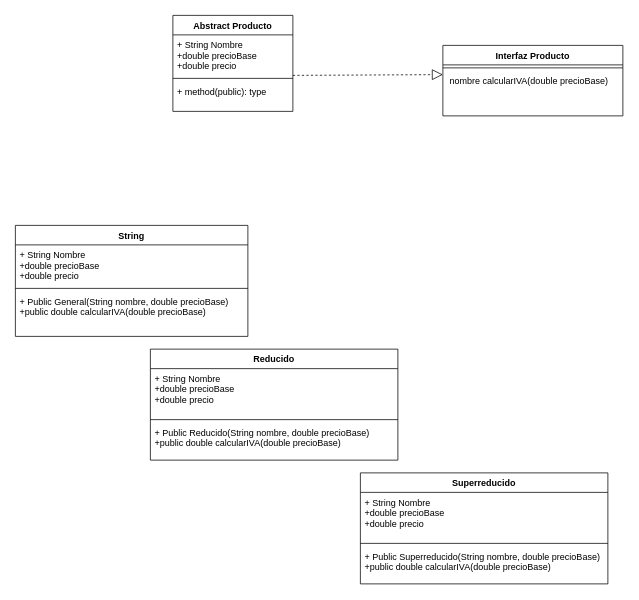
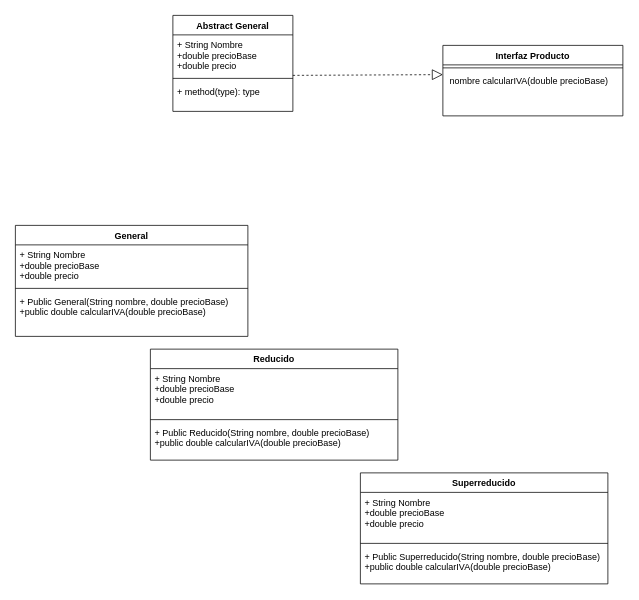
node "Abstract Producto": label "Abstract Producto" -> "Abstract General"
node "+ method(public): type": label "+ method(public): type" -> "+ method(type): type"
node "String": label "String" -> "General"
